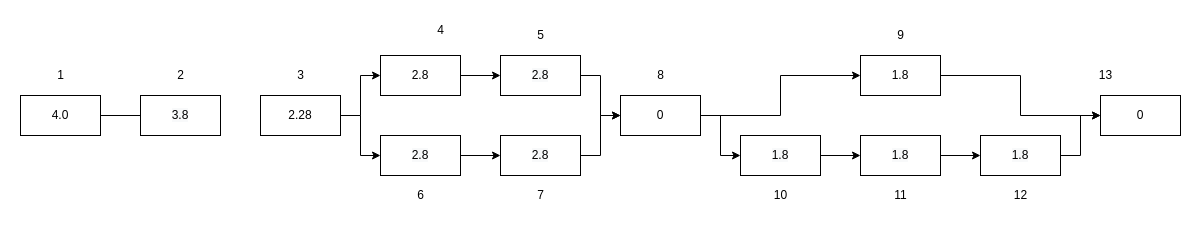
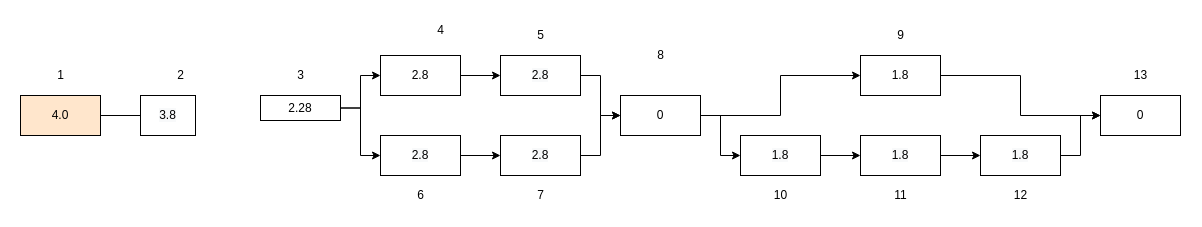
node "8": moved (661, 76) -> (661, 56)
node "13": moved (1106, 76) -> (1141, 76)
node "4.0": fillcolor #ffffff -> #ffe6cc
node "3.8": size 80x40 -> 55x40
node "2.28": size 80x40 -> 80x25
